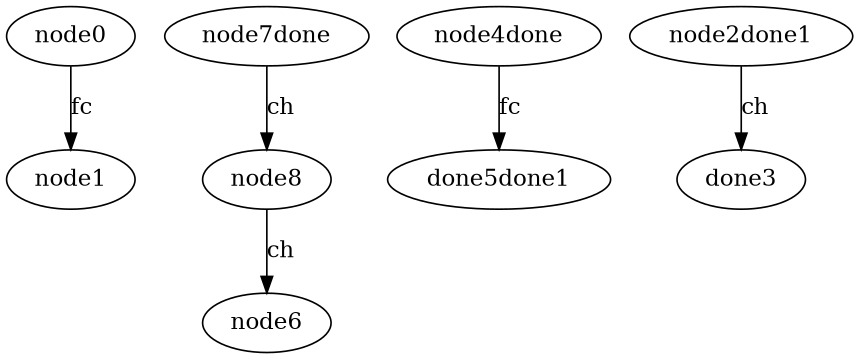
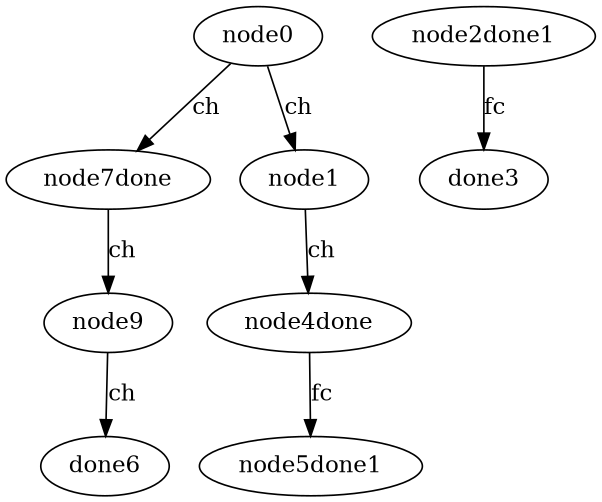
edge "node0" -> "node7done": added, label "ch"
edge "node0" -> "node1": label "fc" -> "ch"
edge "node2done1" -> "done3": label "ch" -> "fc"
node "node8": label "node8" -> "node9"
node "done5done1": label "done5done1" -> "node5done1"
edge "node1" -> "node4done": added, label "ch"
node "node6": label "node6" -> "done6"
